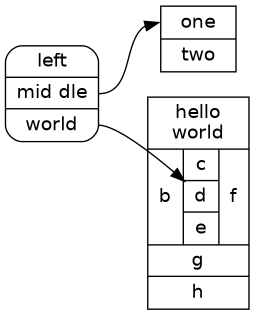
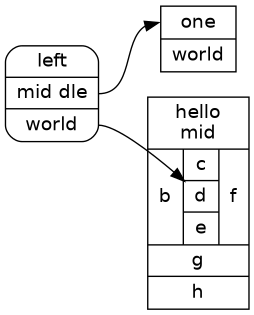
node "one": text "two" -> "world"
node "hello": text "world" -> "mid"
